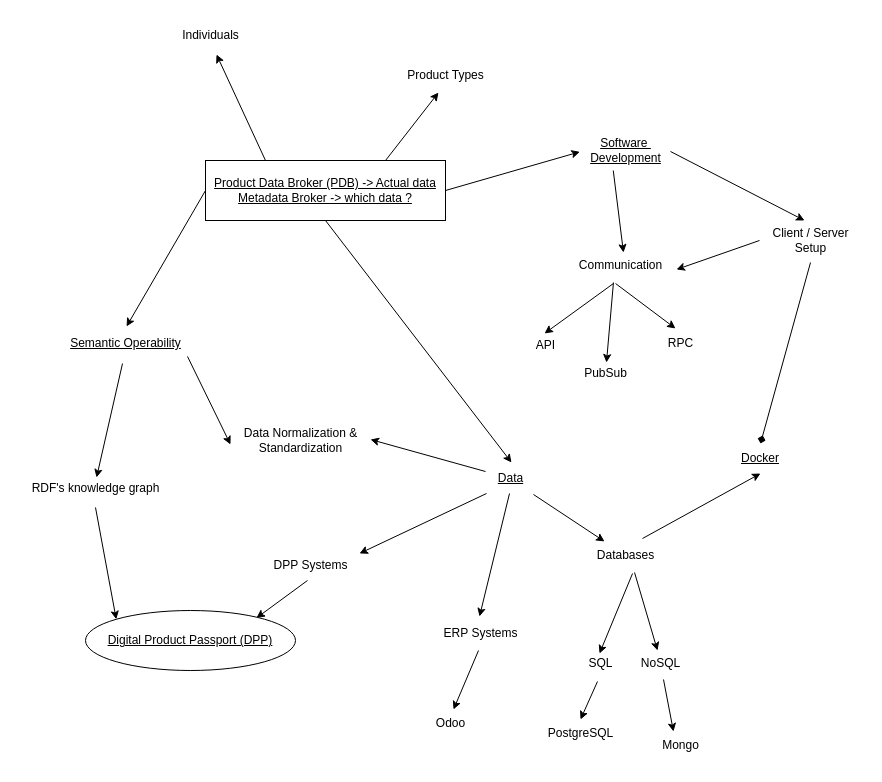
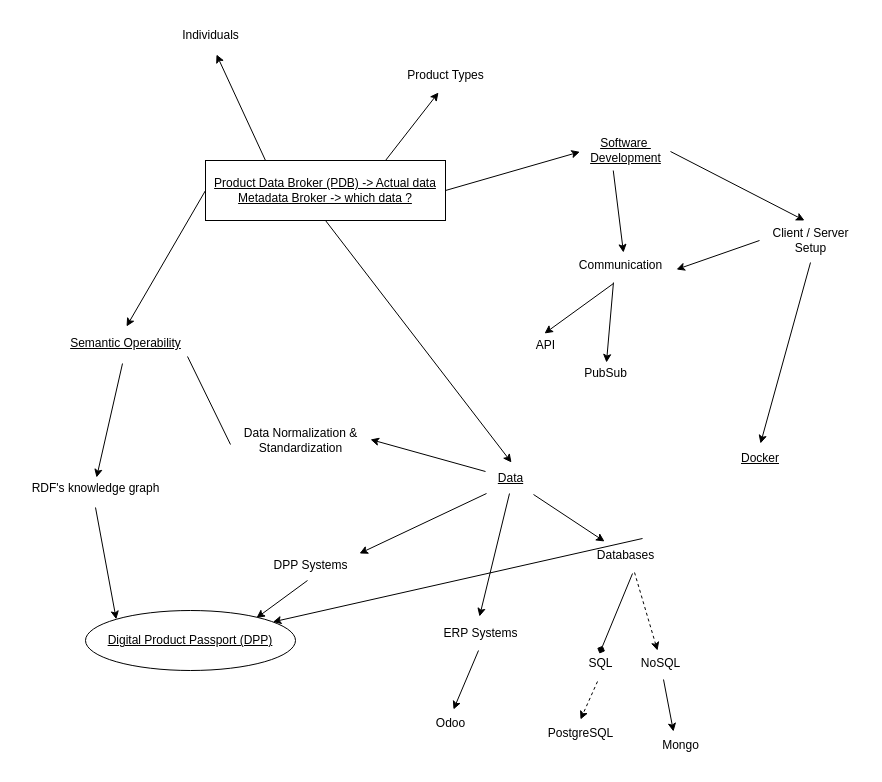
edge "Communication" -> "RPC": removed
node "RPC": removed
edge "Client / Server Setup" -> "Docker": arrowhead diamond -> classic
edge "Semantic Operability" -> "Data Normalization & Standardization": arrowhead classic -> none
edge "Databases" -> "Docker": now "Databases" -> "Digital Product Passport (DPP)"
edge "Databases" -> "NoSQL": style solid -> dashed
edge "Databases" -> "SQL": arrowhead classic -> diamond
edge "SQL" -> "PostgreSQL": style solid -> dashed
